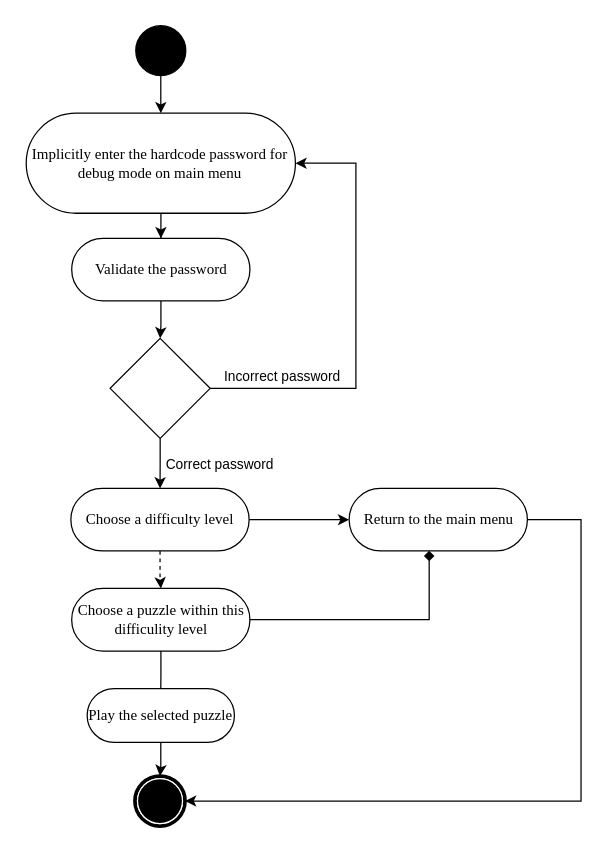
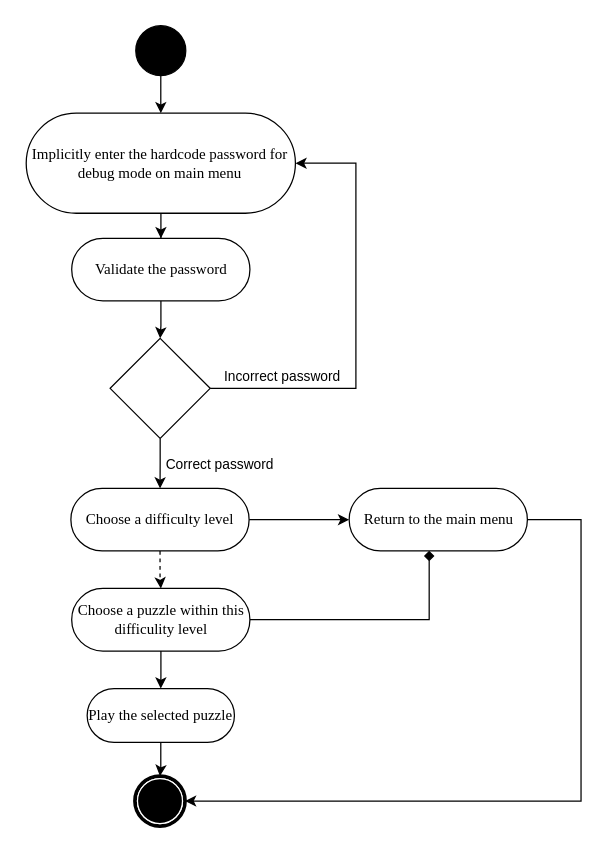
edge "Choose a puzzle within this difficulity level" -- "Play the selected puzzle": arrowhead none -> classic
